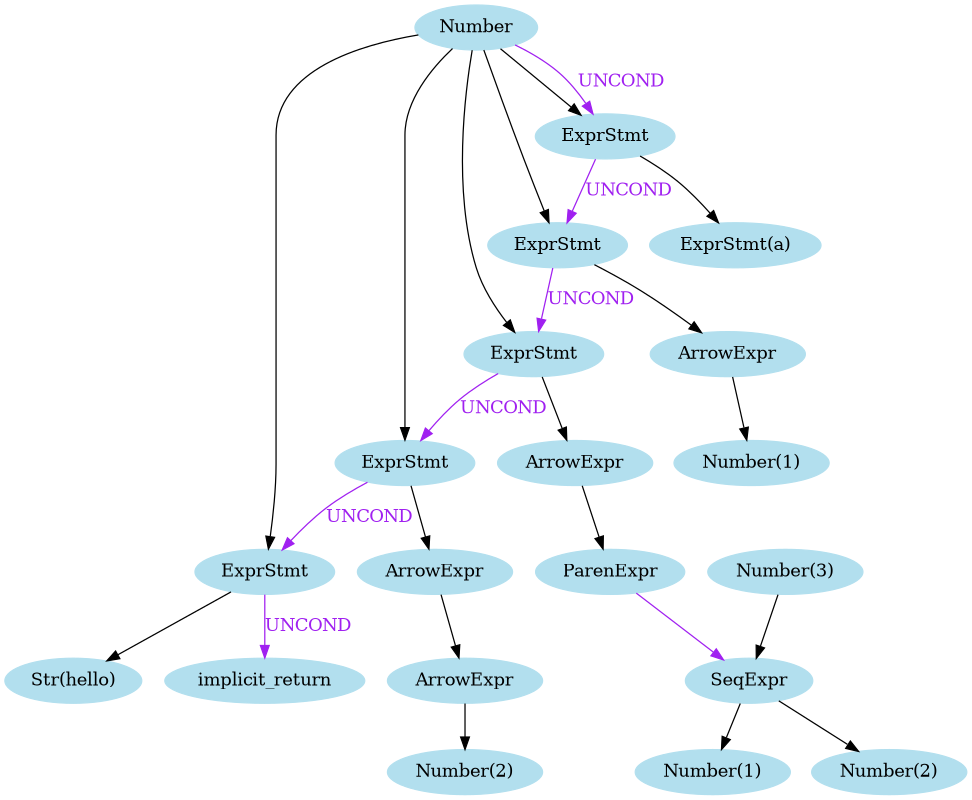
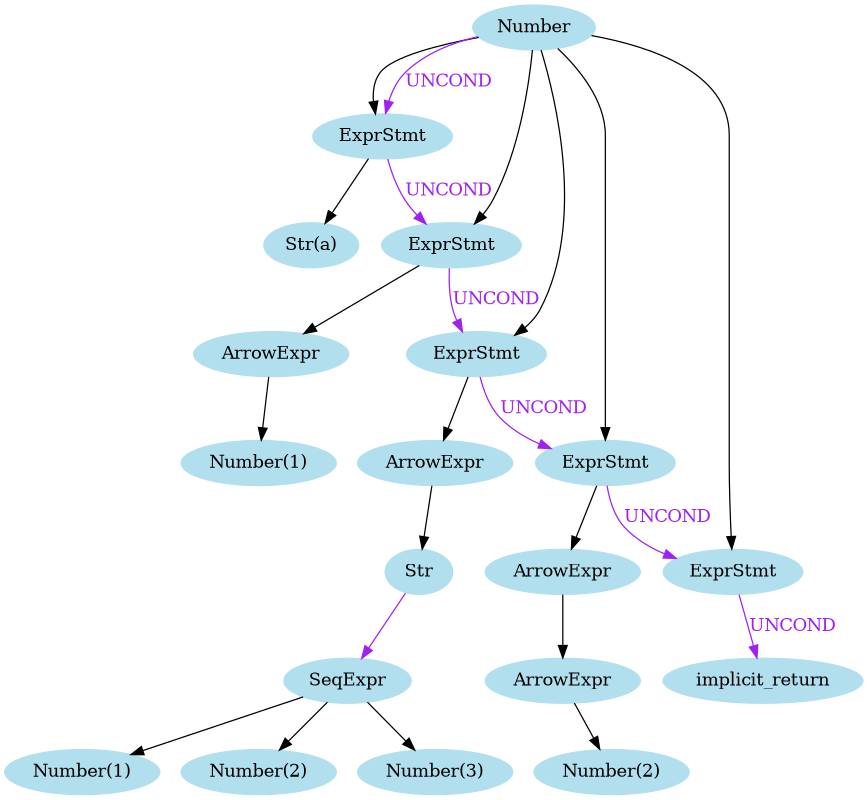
node "ExprStmt(a)": label "ExprStmt(a)" -> "Str(a)"
node "ParenExpr": label "ParenExpr" -> "Str"
edge "Number(3)" -> "SeqExpr": reversed
node "Str(hello)": removed
